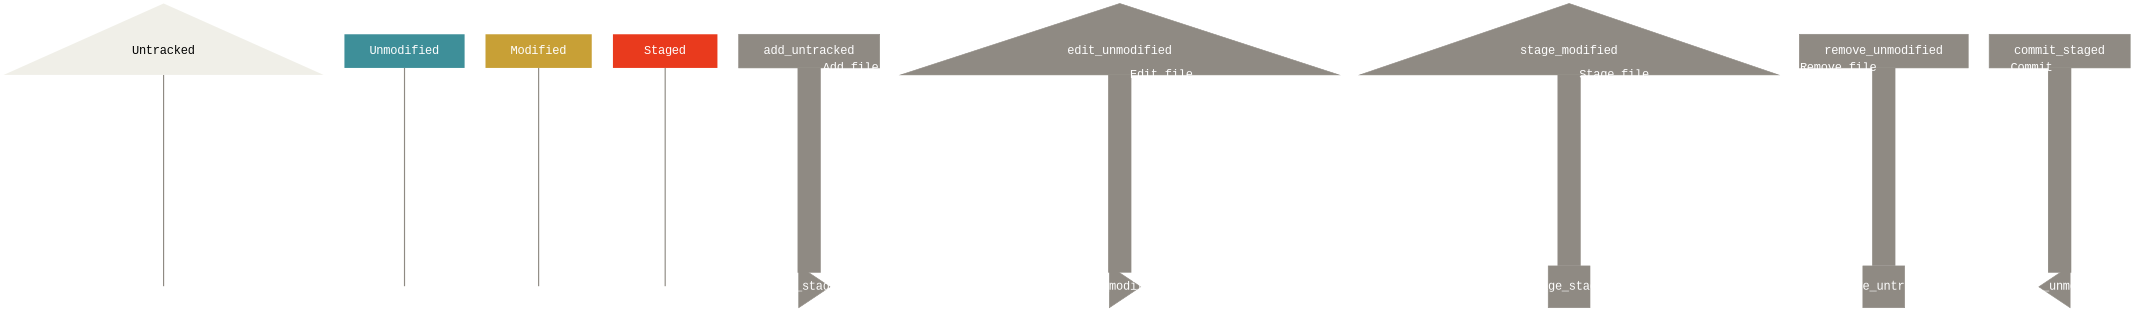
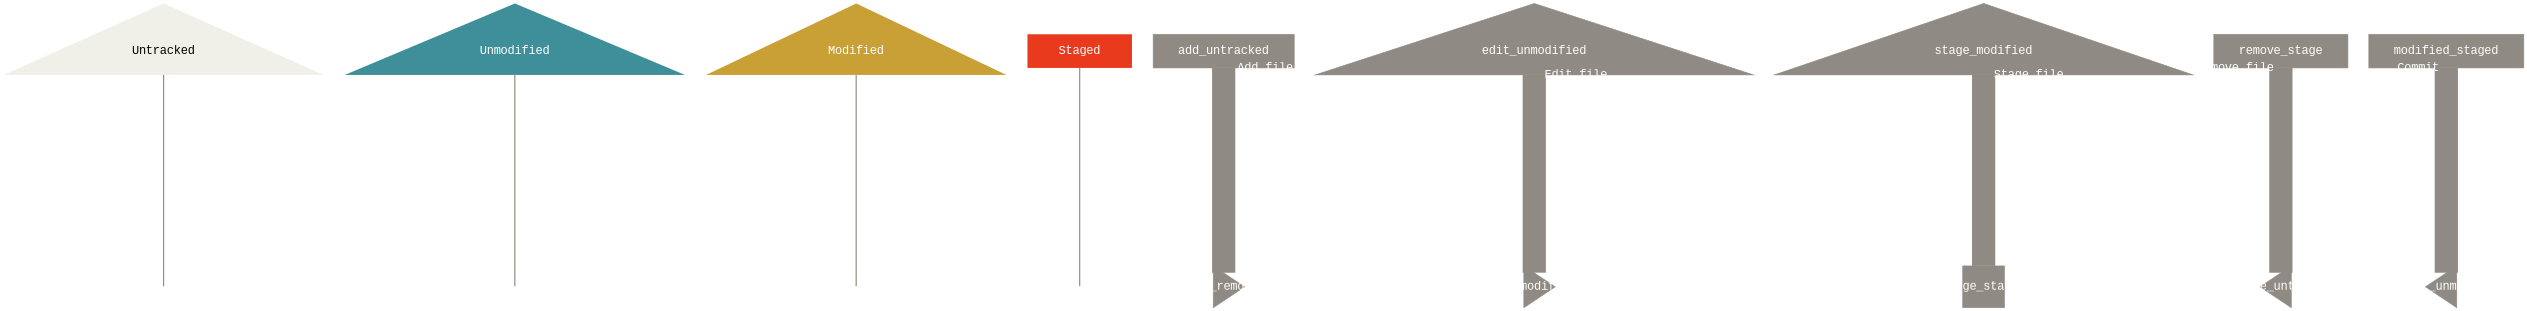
node "Unmodified": shape box -> triangle
node "Modified": shape box -> triangle
node "remove_unmodified": label "remove_unmodified" -> "remove_stage"
node "commit_staged": label "commit_staged" -> "modified_staged"
node "add_staged": label "add_staged" -> "add_remove"
node "edit_modified": label "edit_modified" -> "add_modified"
node "remove_untracked": shape box -> triangle
